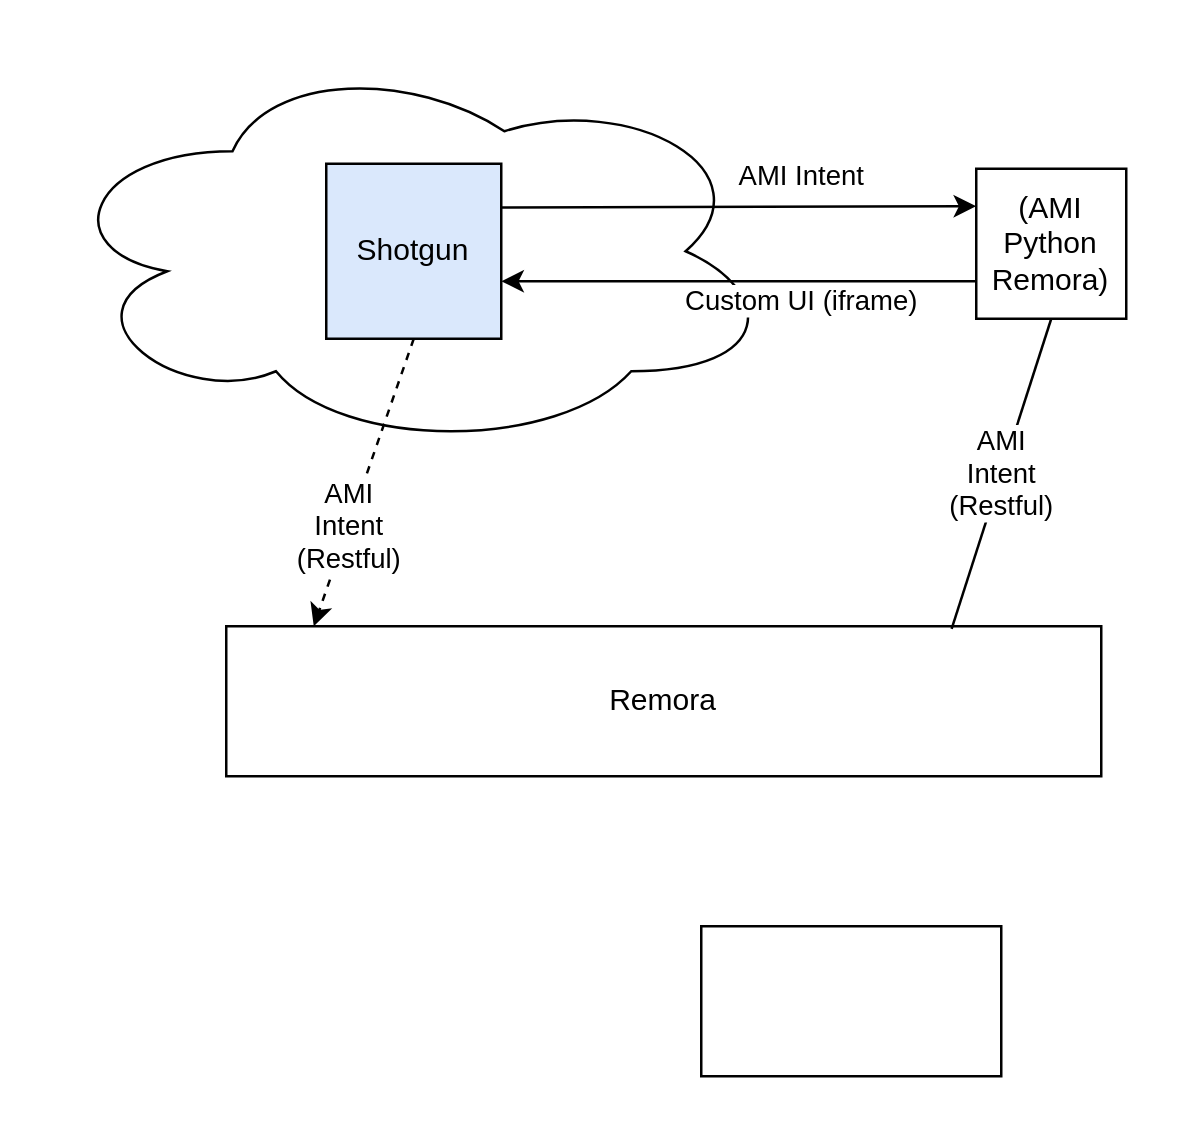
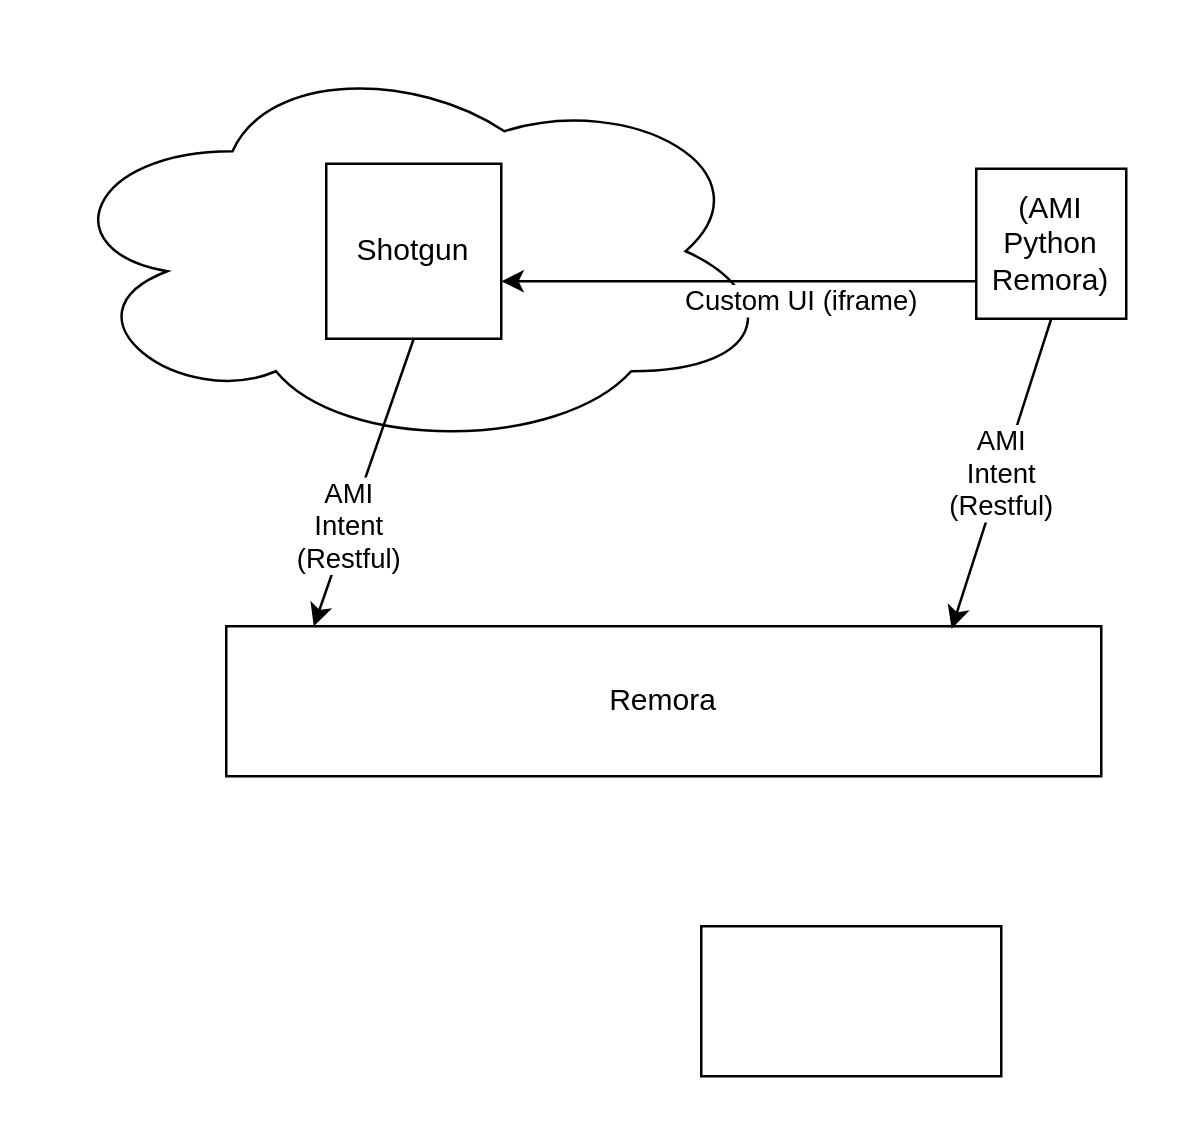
edge "Shotgun" -> "(AMI Python Remora)": removed, label "AMI Intent"
node "Shotgun": fillcolor #dae8fc -> #ffffff
edge "Shotgun" -> "Remora": style dashed -> solid
edge "(AMI Python Remora)" -- "Remora": arrowhead none -> classic
